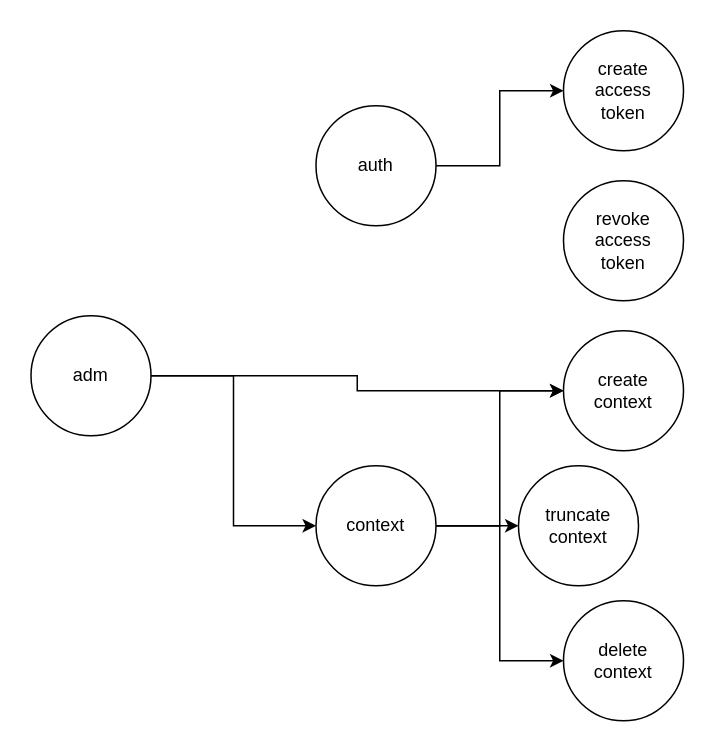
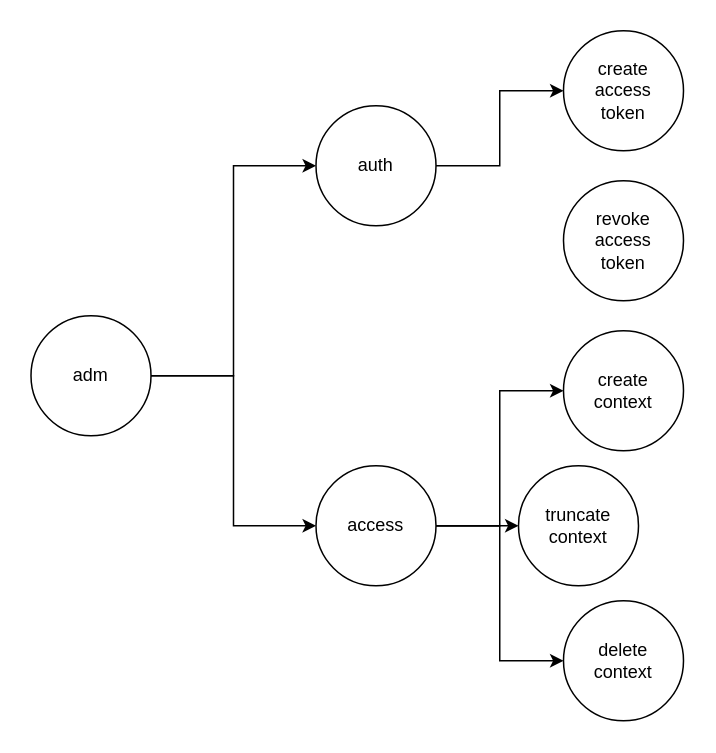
edge "adm" -> "create context": now "adm" -> "auth"
node "context": label "context" -> "access"
